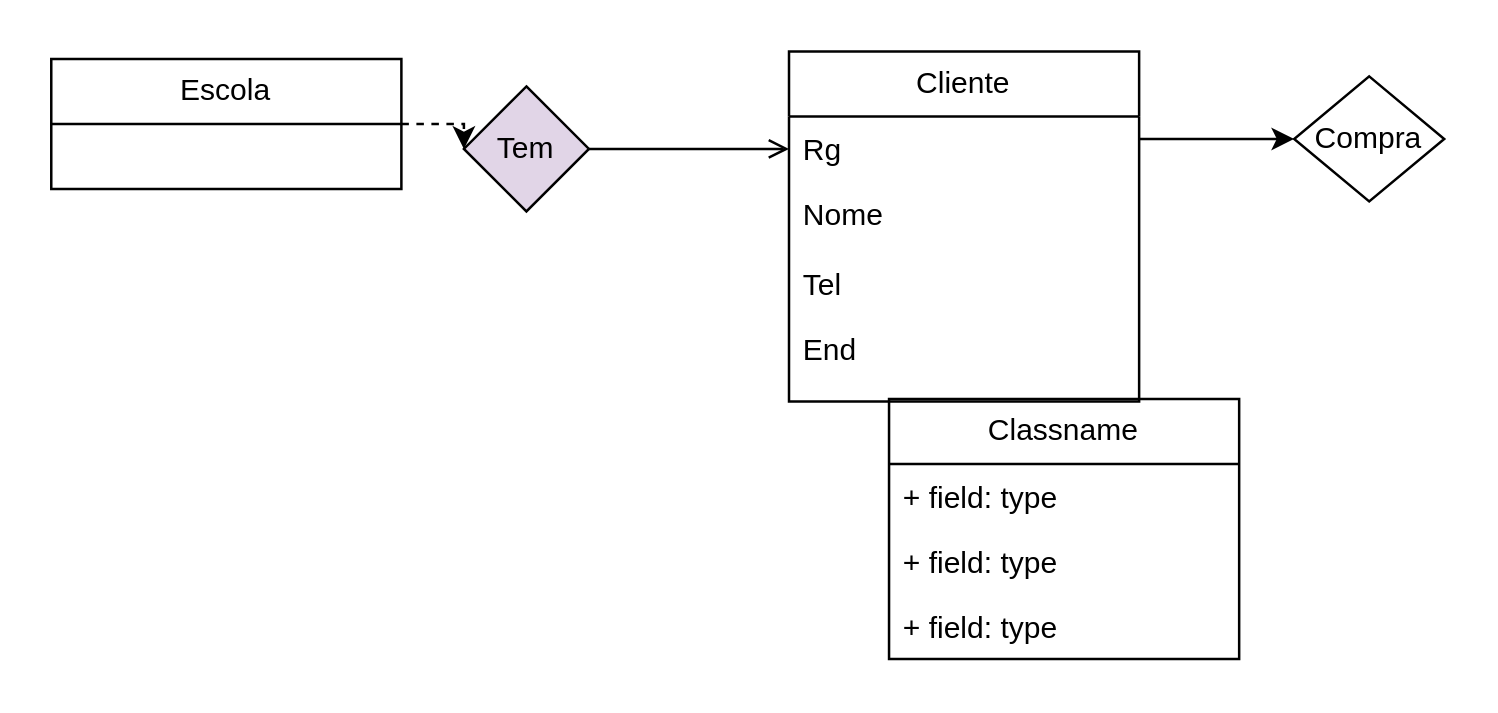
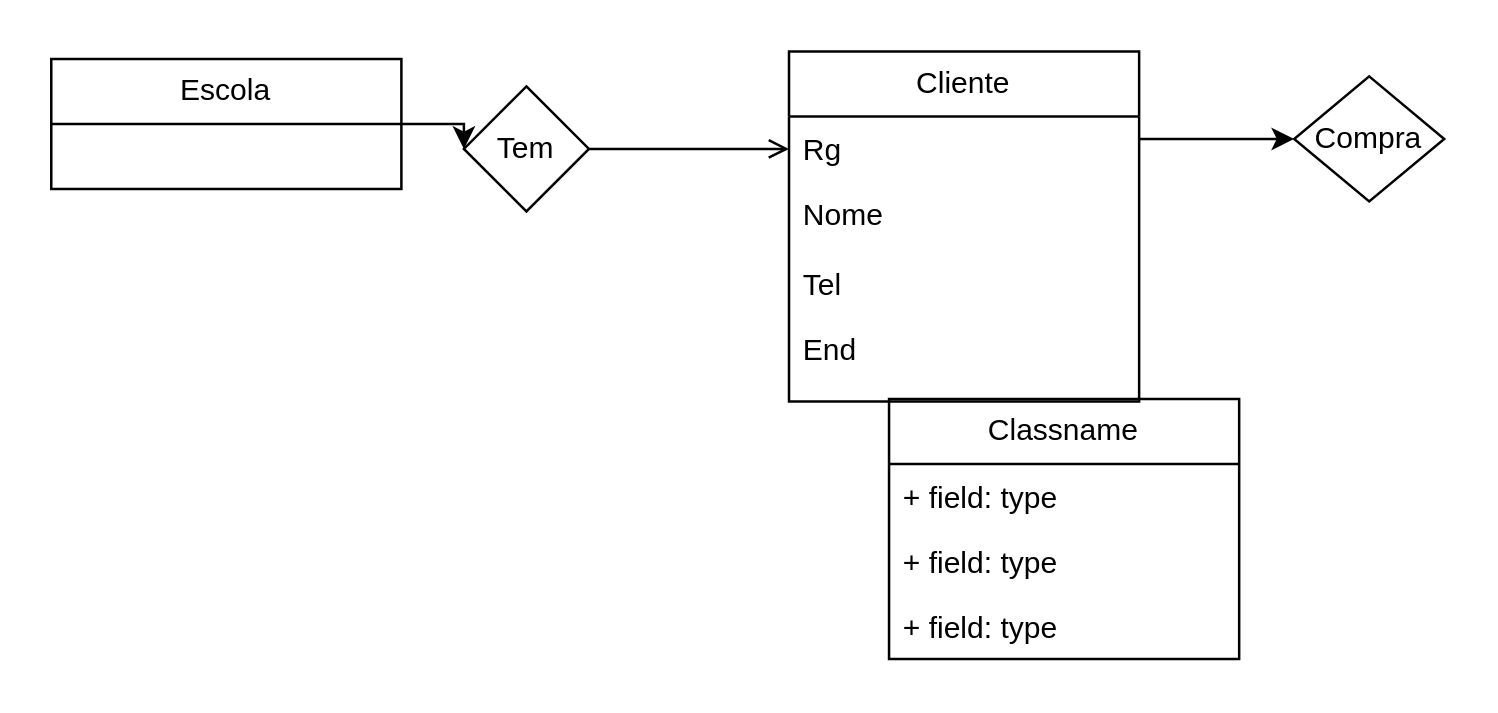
edge "Escola" -> "Tem": style dashed -> solid
node "Tem": fillcolor #e1d5e7 -> #ffffff
